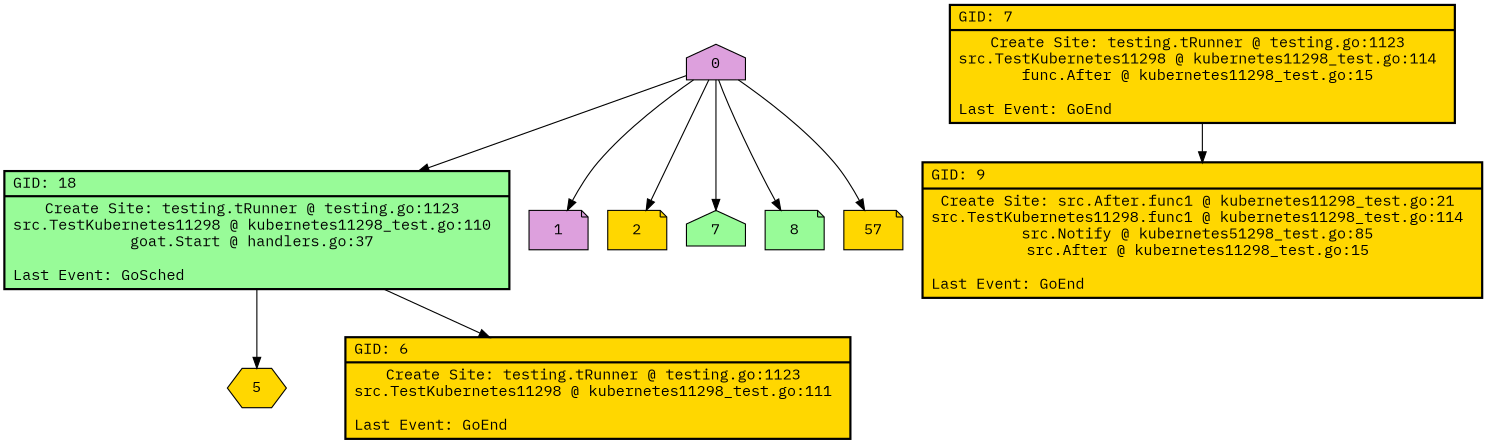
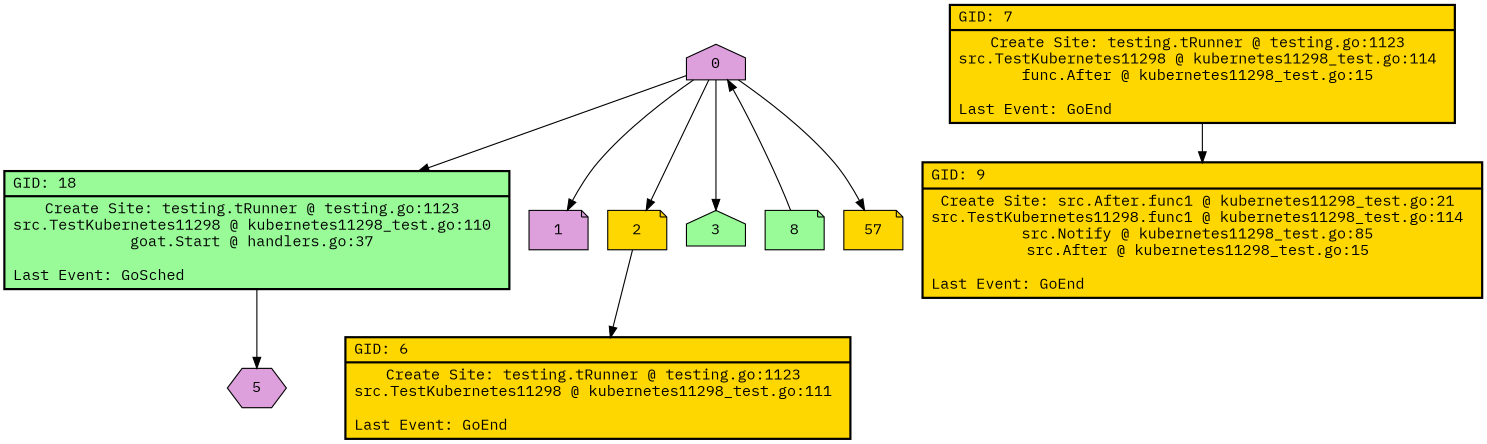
edge "0" -> "8": reversed
node "7": label "7" -> "3"
node "GID: 9": text "src.Notify @ kubernetes51298_test.go:85" -> "src.Notify @ kubernetes11298_test.go:85"
edge "GID: 18" -> "GID: 6": now "2" -> "GID: 6"
node "5": fillcolor gold -> plum
